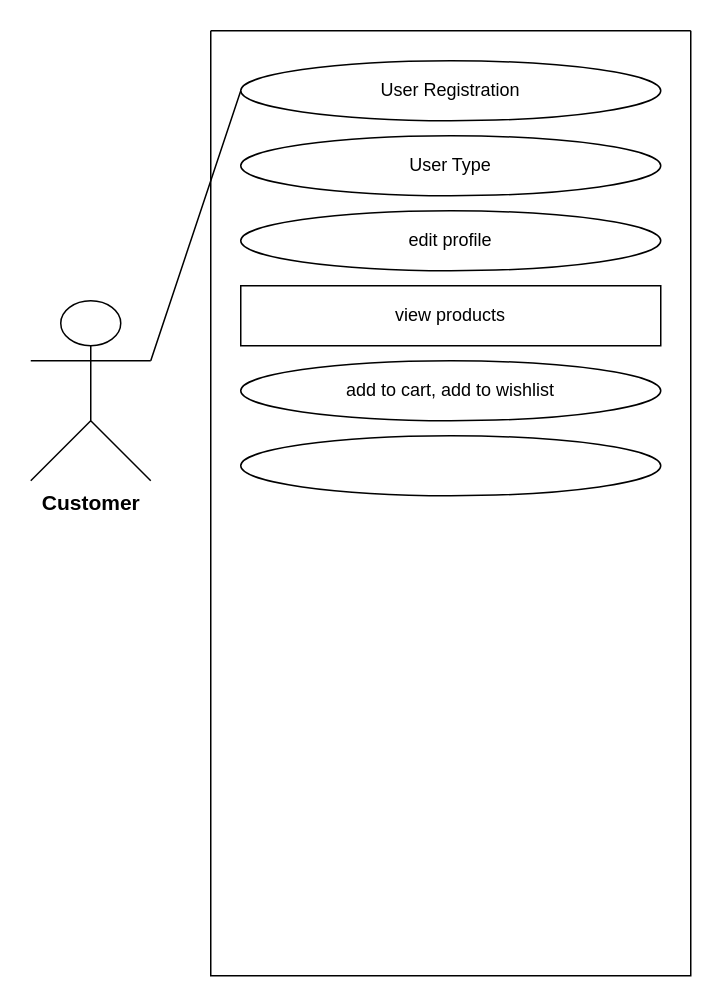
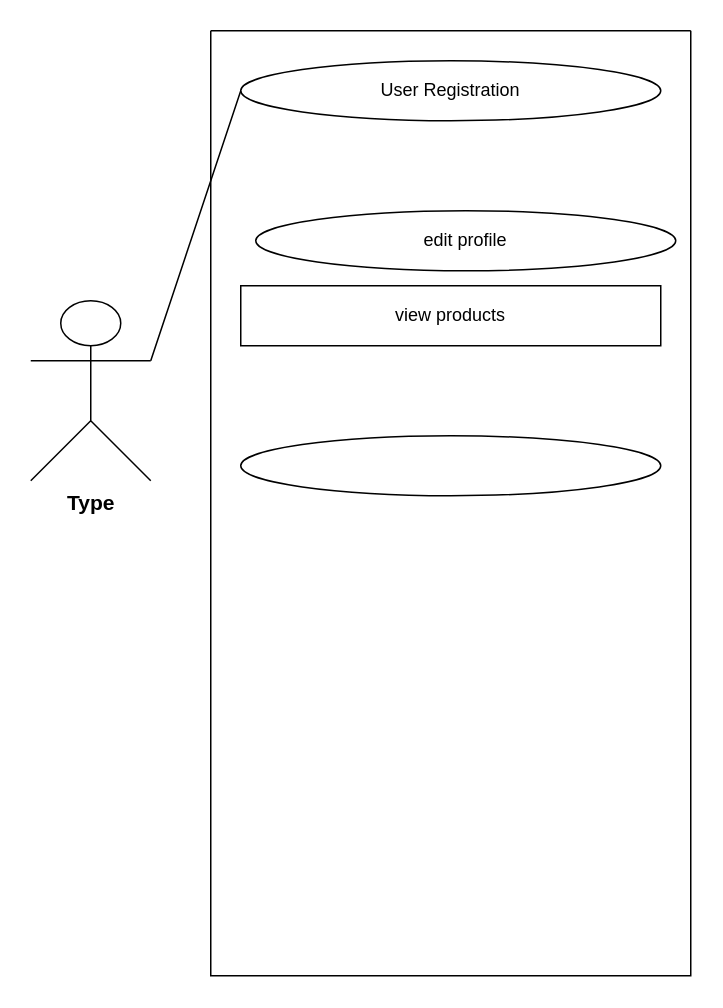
node "User Type": removed
node "edit profile": moved (451, 241) -> (466, 241)
node "add to cart, add to wishlist": removed
node "Customer": label "Customer" -> "Type"
